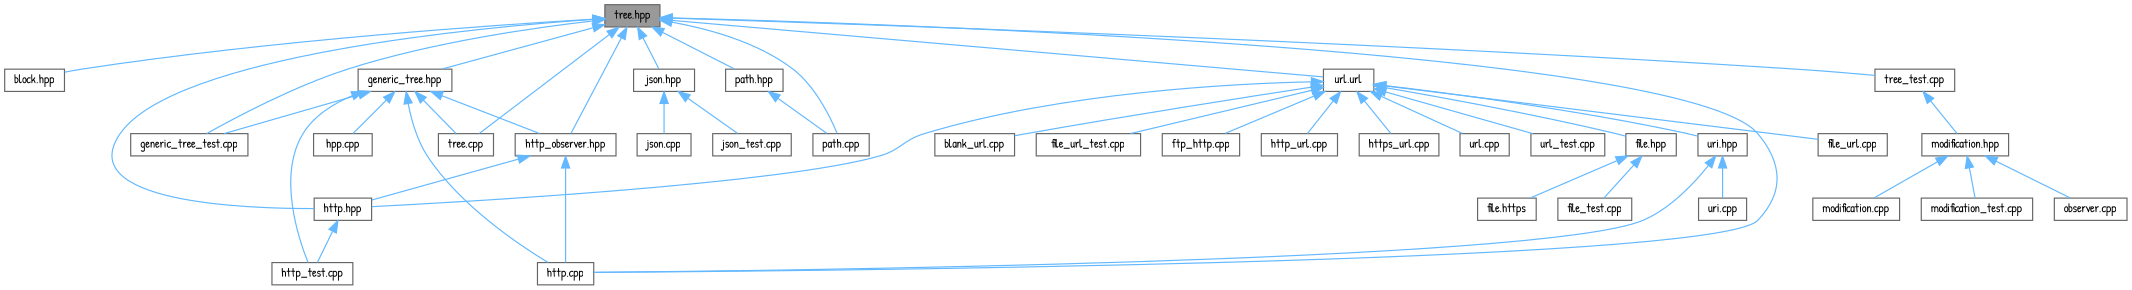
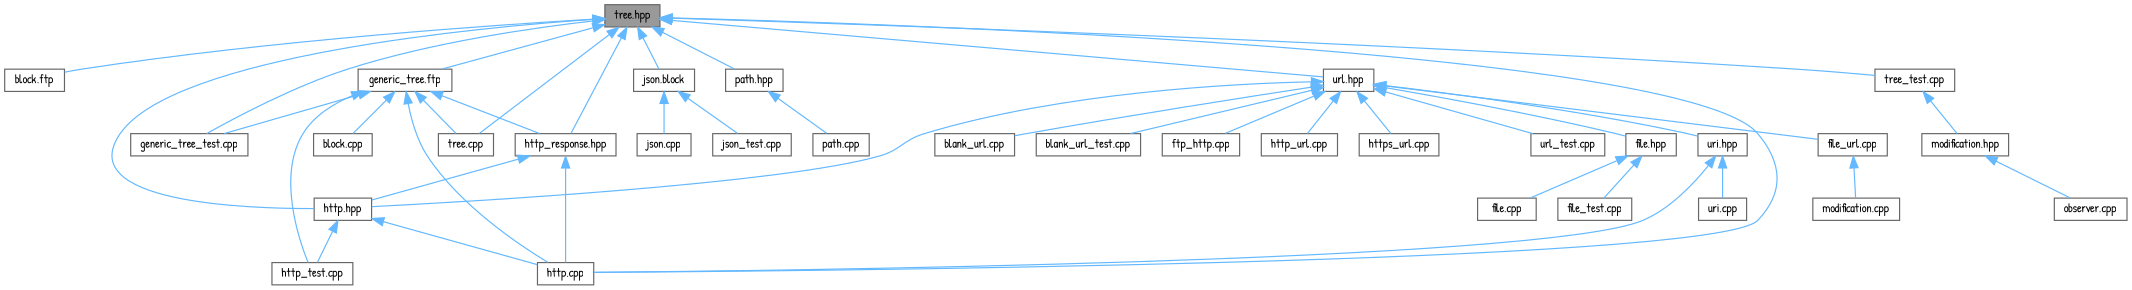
edge "path.cpp" -> "tree.hpp": removed
node "block.hpp": label "block.hpp" -> "block.ftp"
node "generic_tree.hpp": label "generic_tree.hpp" -> "generic_tree.ftp"
node "json.hpp": label "json.hpp" -> "json.block"
node "url.url": label "url.url" -> "url.hpp"
node "hpp.cpp": label "hpp.cpp" -> "block.cpp"
node "http_observer.hpp": label "http_observer.hpp" -> "http_response.hpp"
node "file_url_test.cpp": label "file_url_test.cpp" -> "blank_url_test.cpp"
node "url.cpp": removed
edge "modification.cpp" -> "modification.hpp": now "modification.cpp" -> "file_url.cpp"
node "file.https": label "file.https" -> "file.cpp"
node "modification_test.cpp": removed
edge "http.cpp" -> "http.hpp": added
